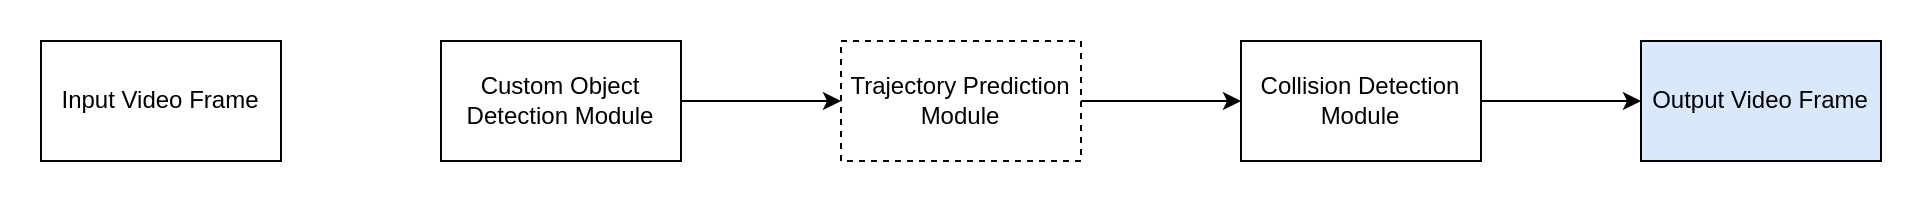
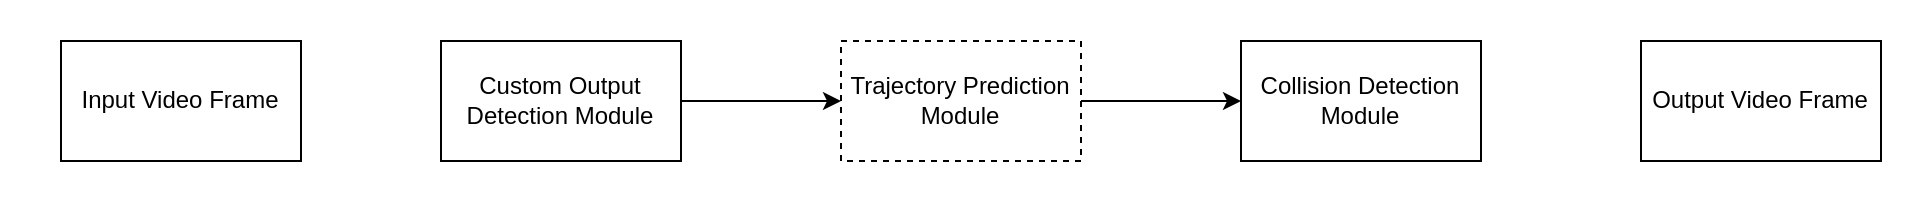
node "Input Video Frame": moved (161, 101) -> (181, 101)
node "Custom Object Detection Module": label "Custom Object Detection Module" -> "Custom Output Detection Module"
edge "Collision Detection Module" -> "Output Video Frame": removed
node "Output Video Frame": fillcolor #dae8fc -> #ffffff
